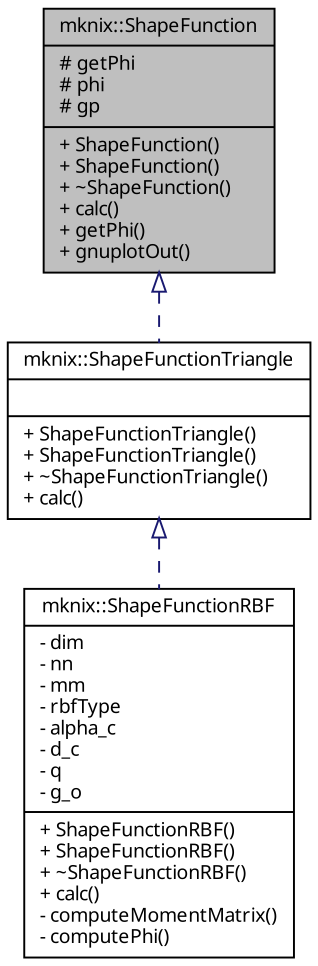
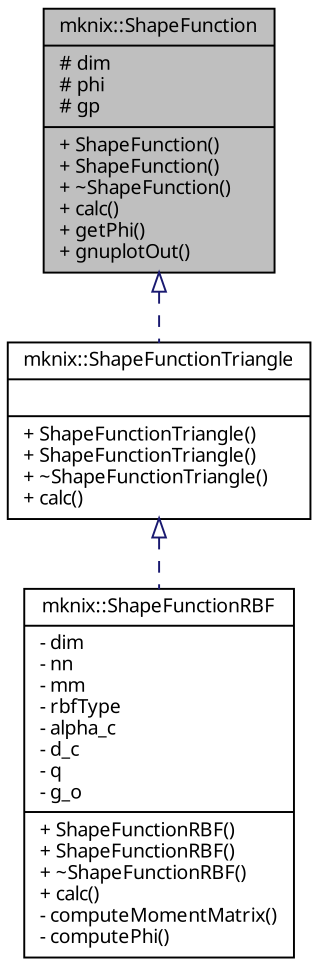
node "mknix::ShapeFunction": text "# getPhi" -> "# dim"
